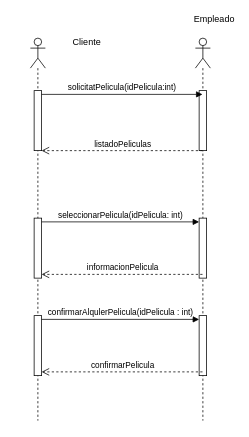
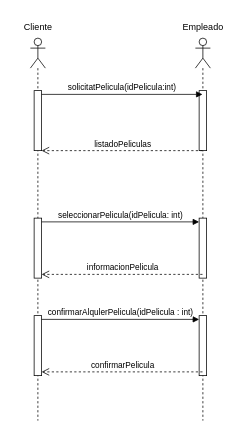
node "Empleado": moved (214, 19) -> (203, 27)
node "Cliente": moved (87, 42) -> (38, 27)
